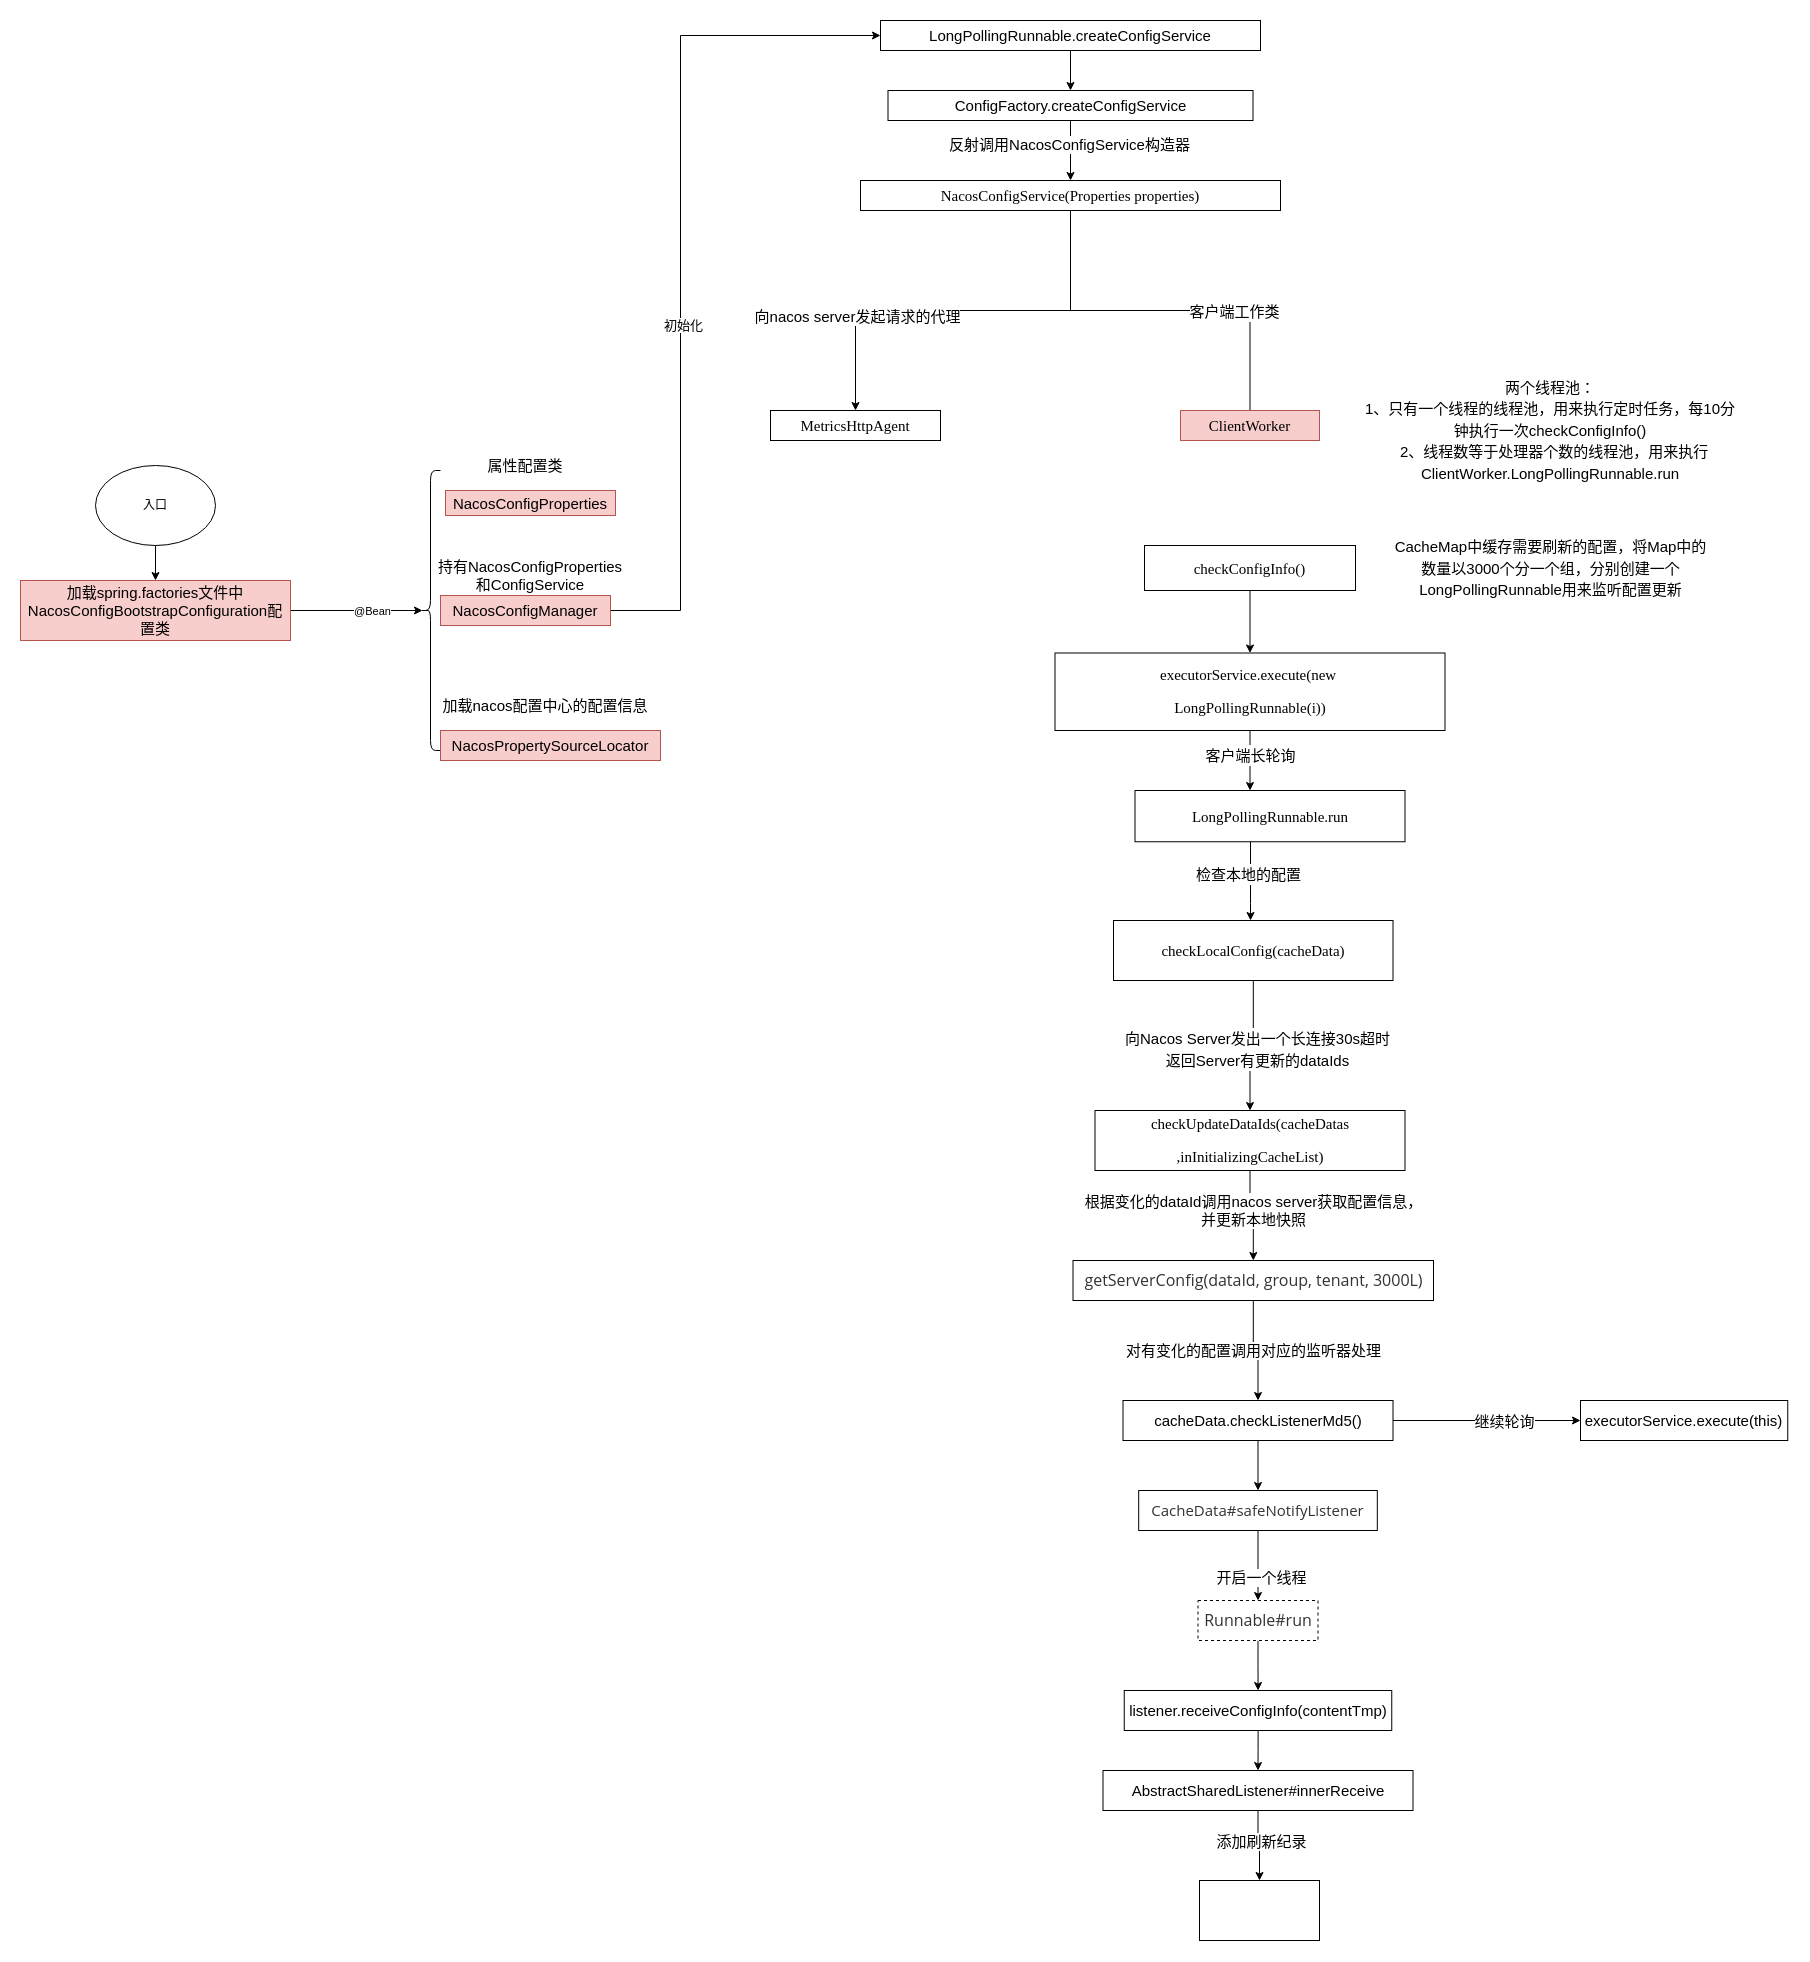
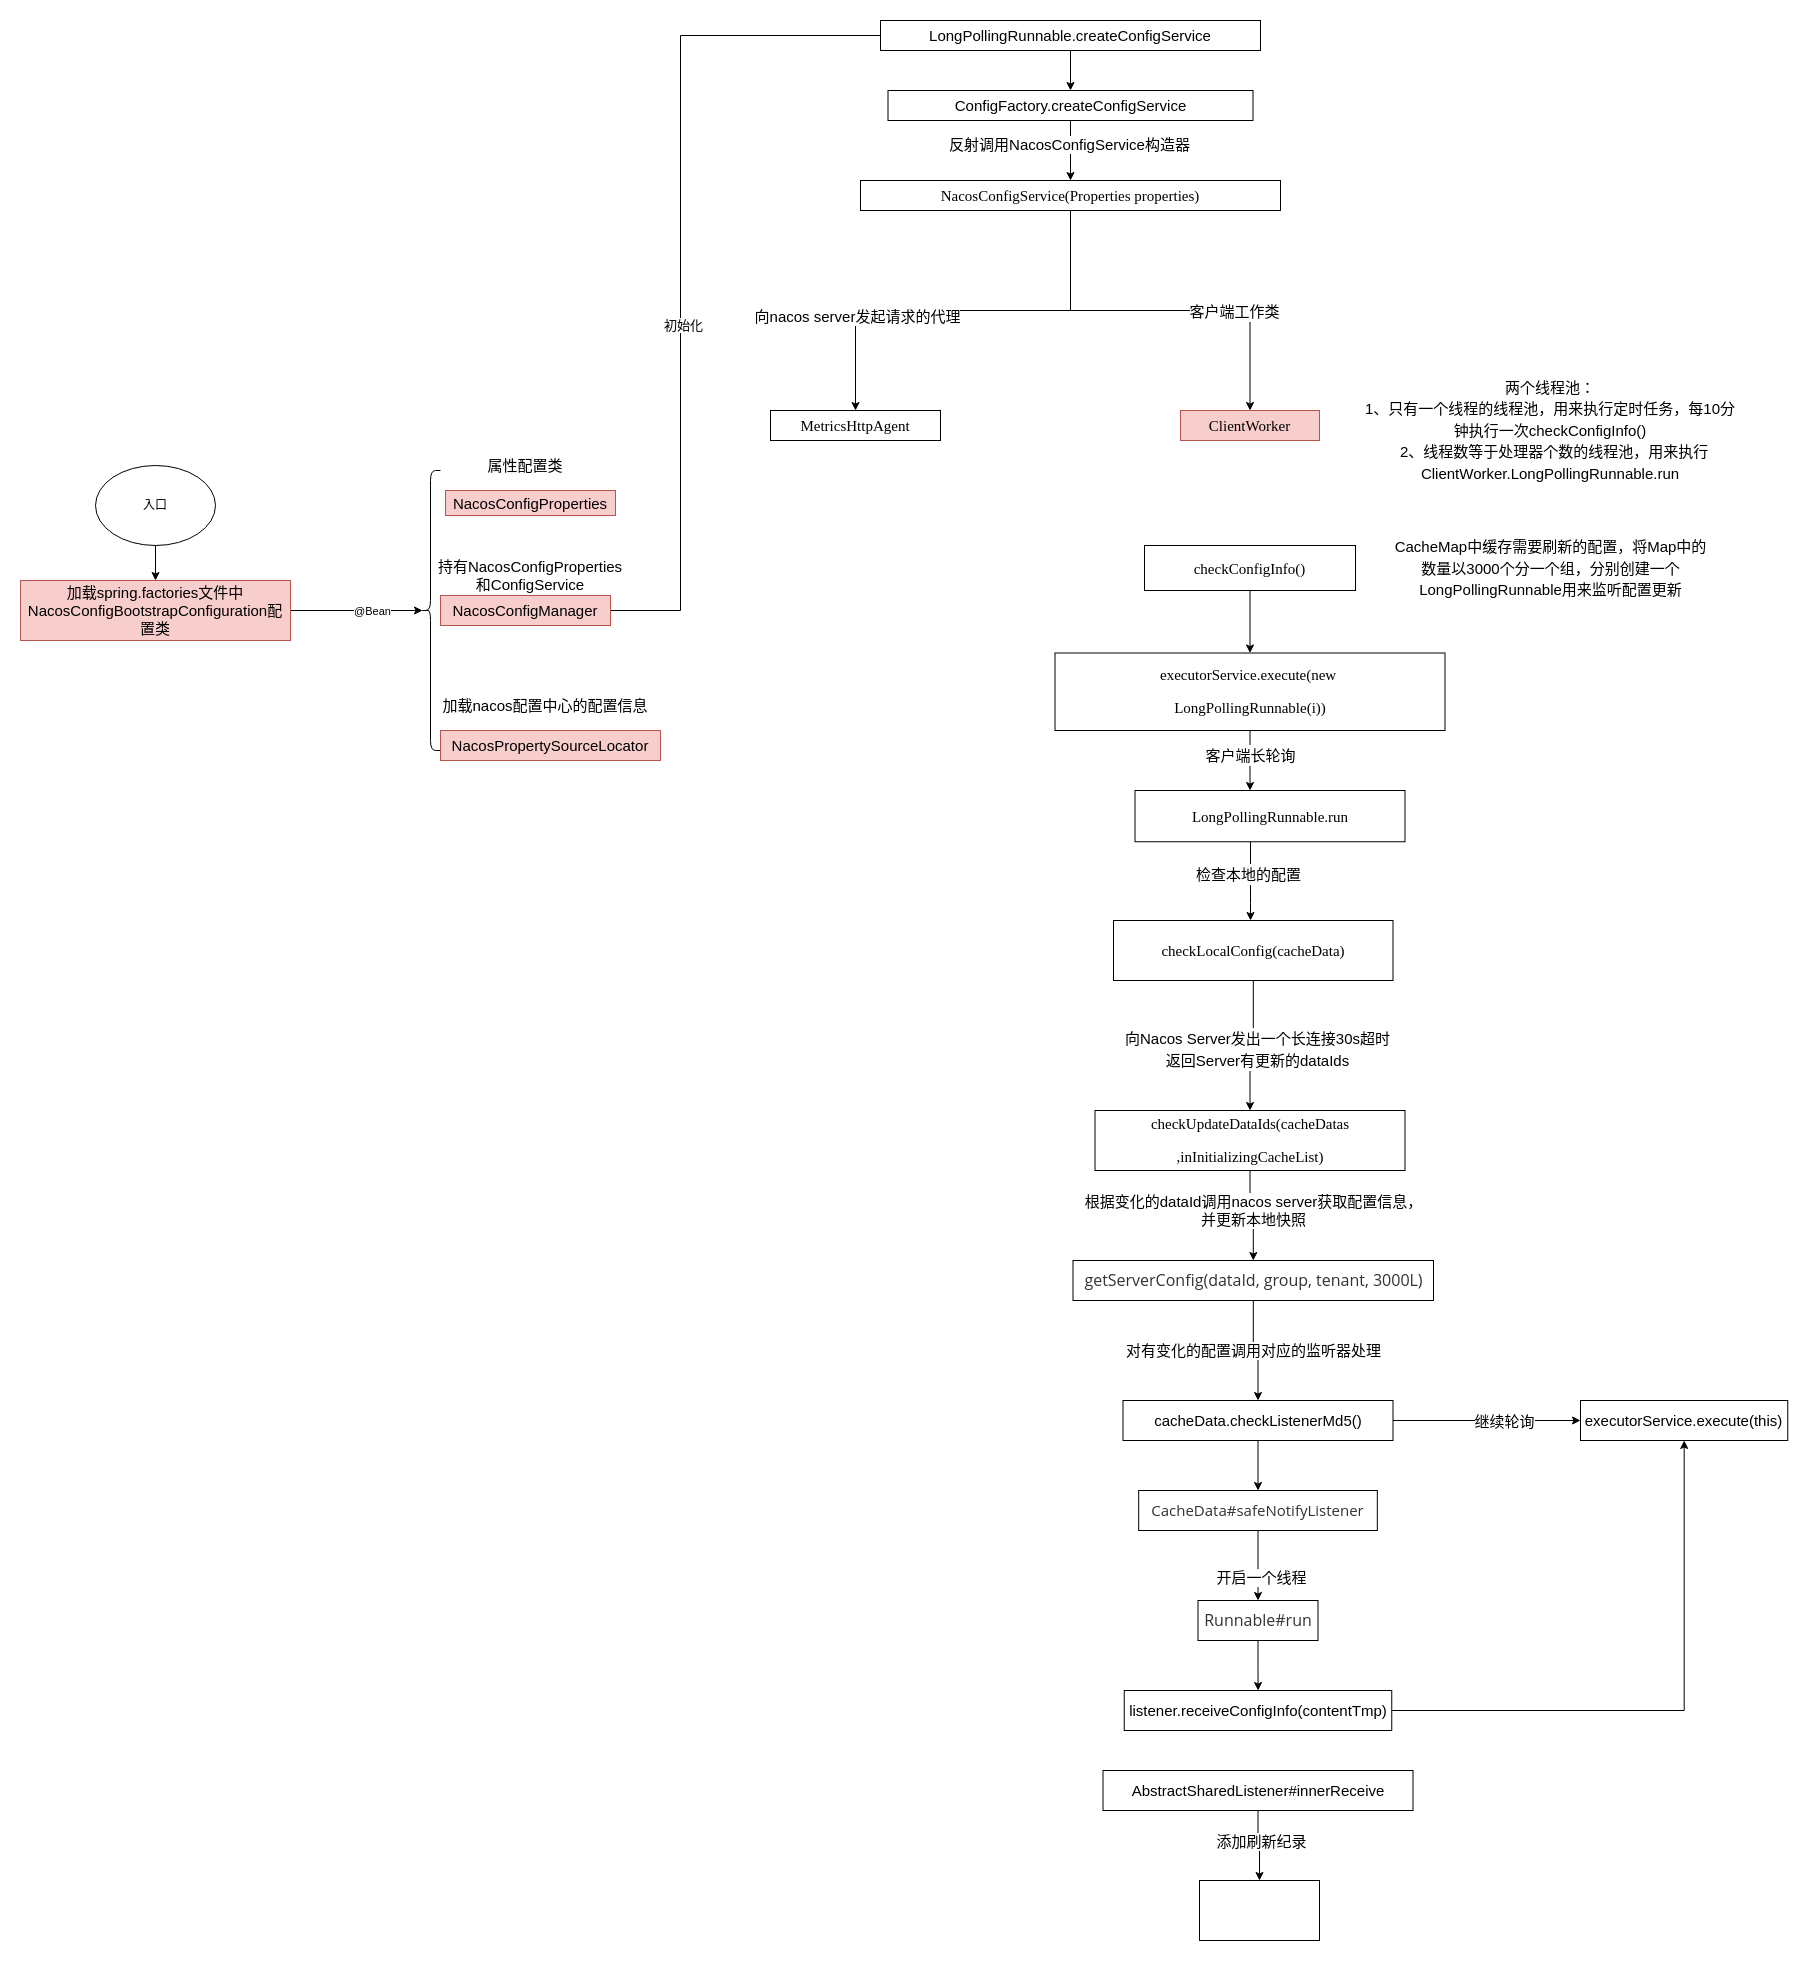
edge "NacosConfigManager" -> "LongPollingRunnable.createConfigService": arrowhead classic -> none
edge "NacosConfigService(Properties properties)" -- "ClientWorker": arrowhead none -> classic
node "Runnable#run": style dashed -> solid
edge "listener.receiveConfigInfo(contentTmp)" -> "AbstractSharedListener#innerReceive": now "listener.receiveConfigInfo(contentTmp)" -> "executorService.execute(this)"
